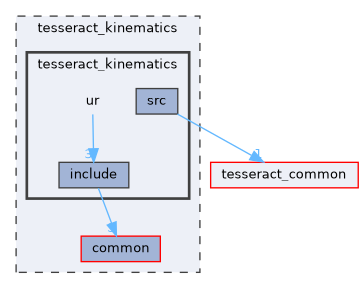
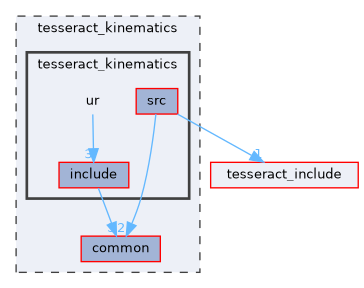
node "src": color grey25 -> red
edge "src" -> "common": added
node "include": color grey25 -> red
node "tesseract_common": label "tesseract_common" -> "tesseract_include"
